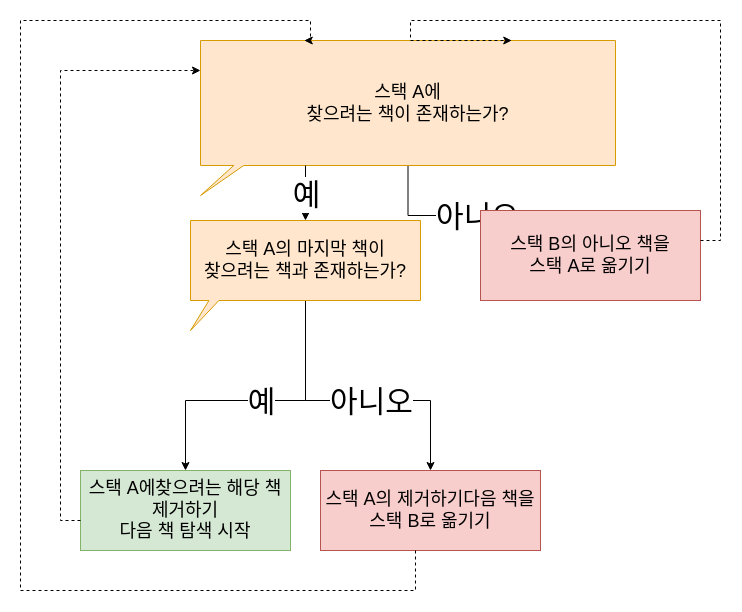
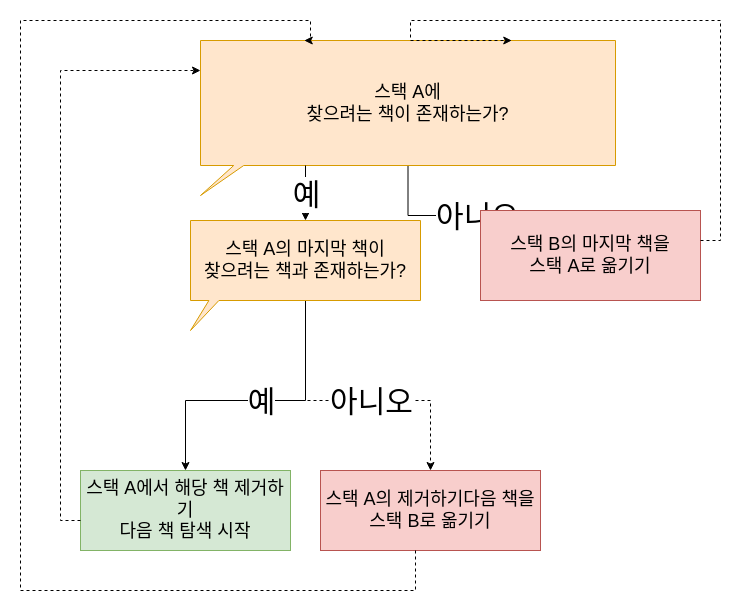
node "스택 B의 아니오 책을스택 A로 옮기기": label "스택 B의 아니오 책을스택 A로 옮기기" -> "스택 B의 마지막 책을스택 A로 옮기기"
edge "스택 A의 마지막 책이찾으려는 책과 존재하는가?" -> "스택 A의 제거하기다음 책을스택 B로 옮기기": style solid -> dashed
node "스택 A에찾으려는 해당 책 제거하기다음 책 탐색 시작": label "스택 A에찾으려는 해당 책 제거하기다음 책 탐색 시작" -> "스택 A에서 해당 책 제거하기다음 책 탐색 시작"
